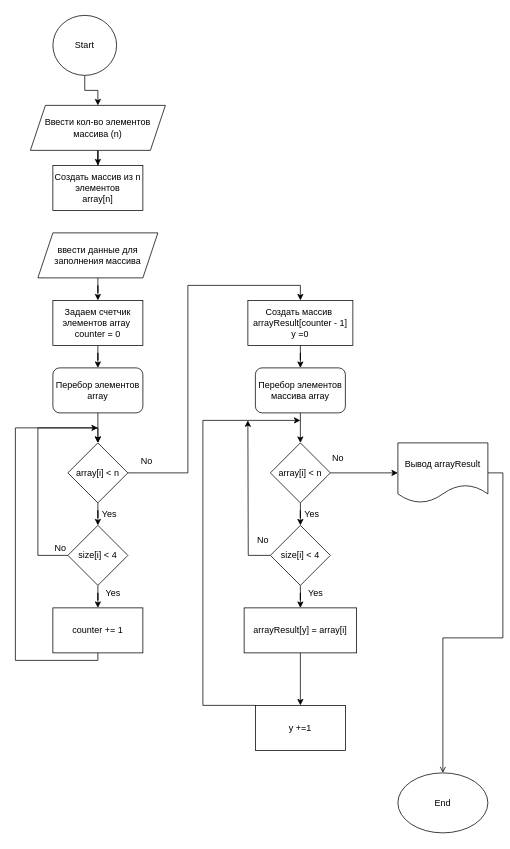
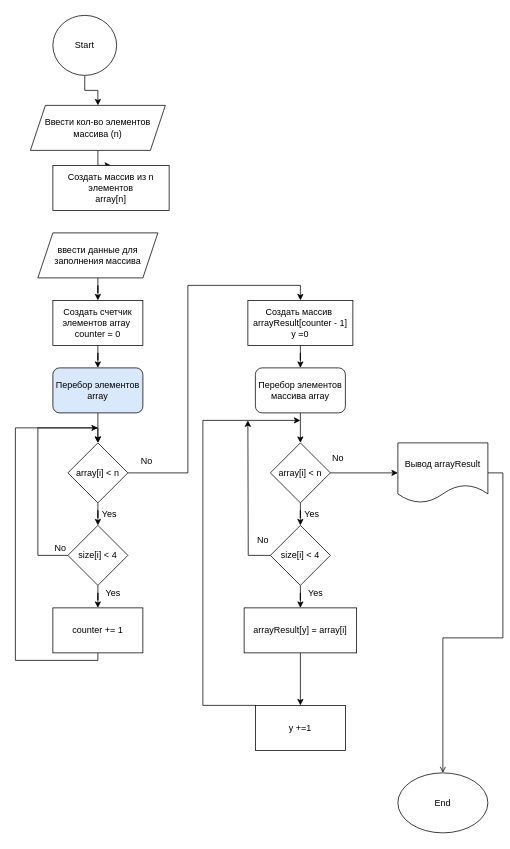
node "Создать массив из n элементов array[n]": size 90x45 -> 116x45
node "Задаем счетчик элементов array counter = 0": label "Задаем счетчик элементов array counter = 0" -> "Создать счетчик элементов array counter = 0"
node "Перебор элементов array": fillcolor #ffffff -> #dae8fc
